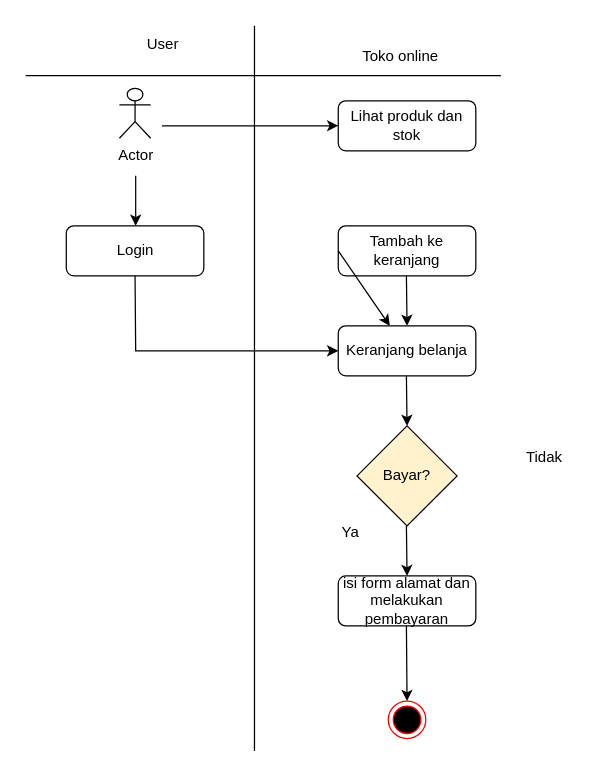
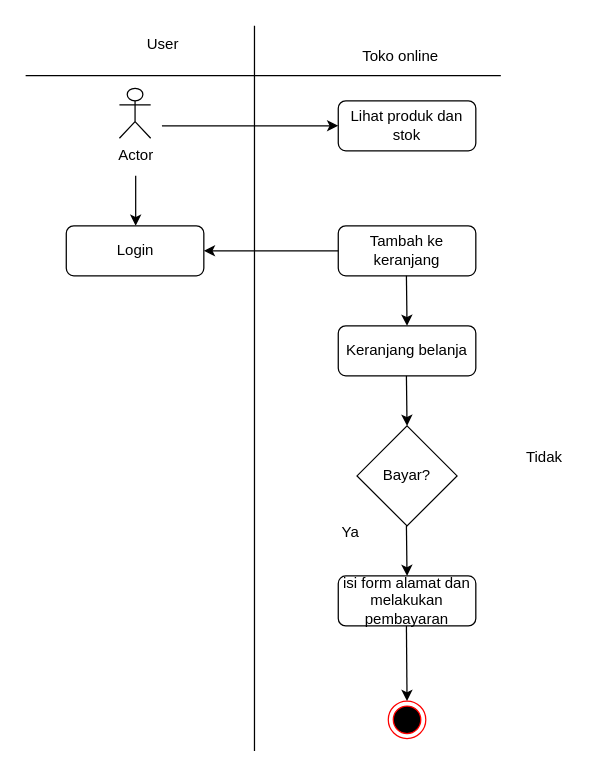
edge "Tambah ke keranjang" -> "Keranjang belanja": now "Tambah ke keranjang" -> "Login"
edge "Login" -> "Keranjang belanja": removed
node "Bayar?": fillcolor #fff2cc -> #ffffff
